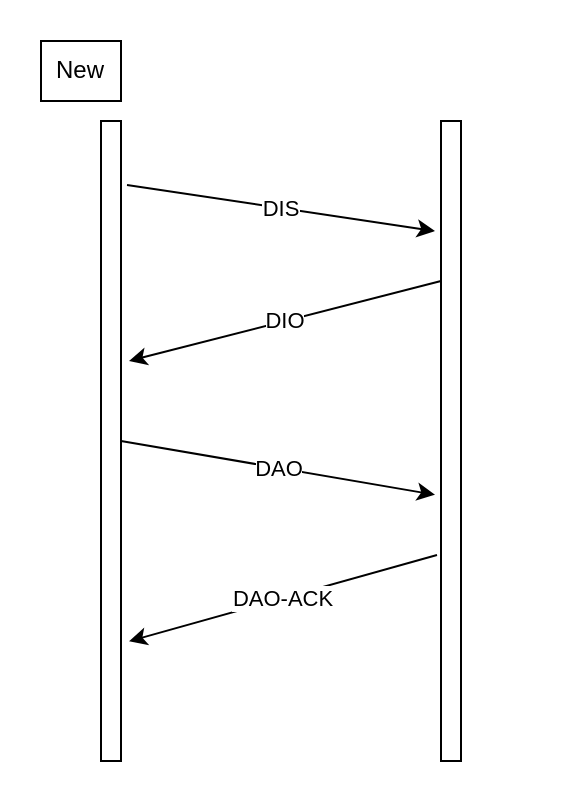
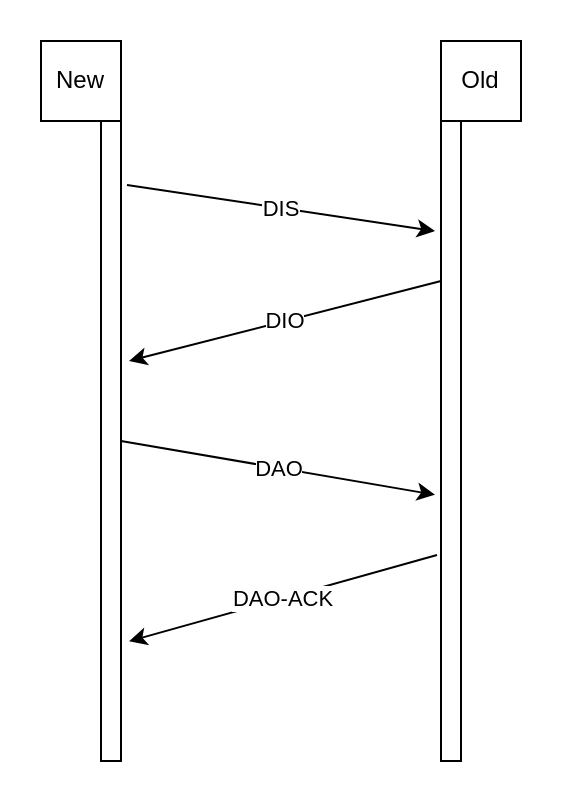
node "New": size 80x60 -> 80x80
node "Old": added
